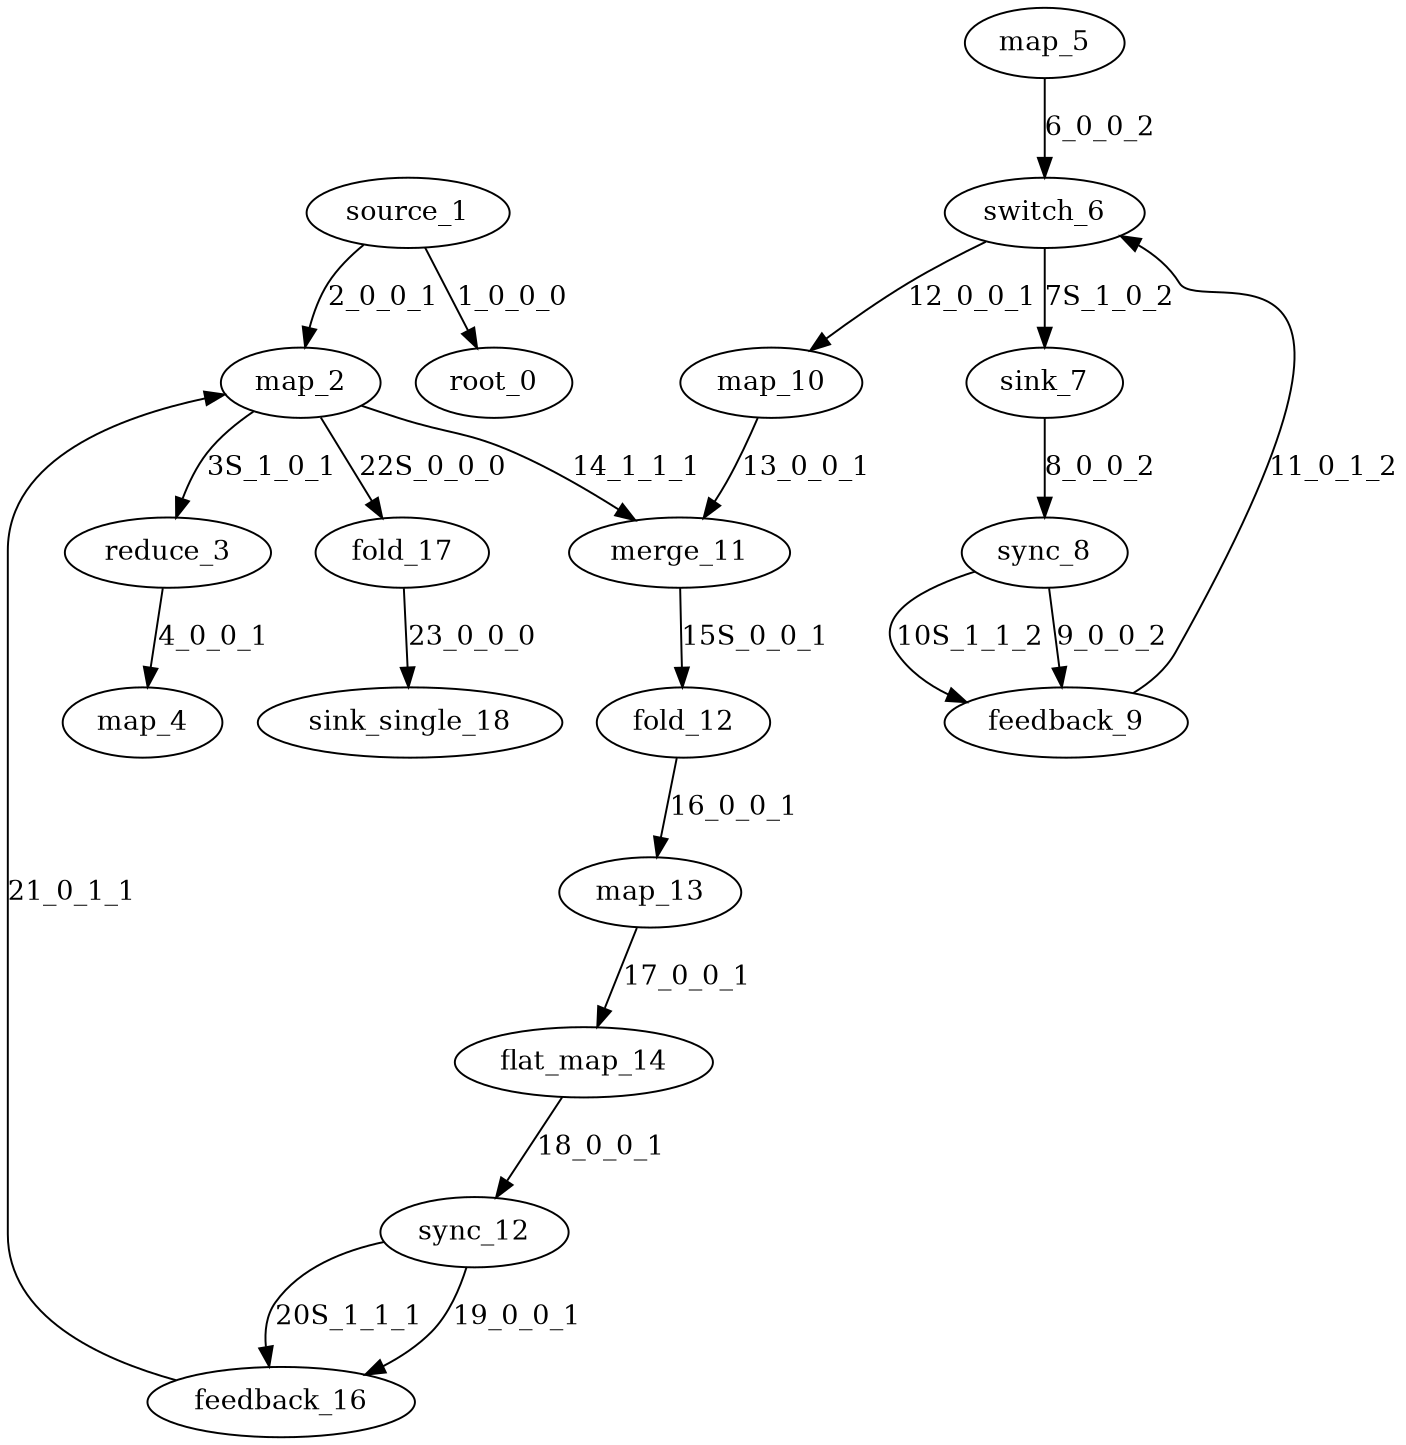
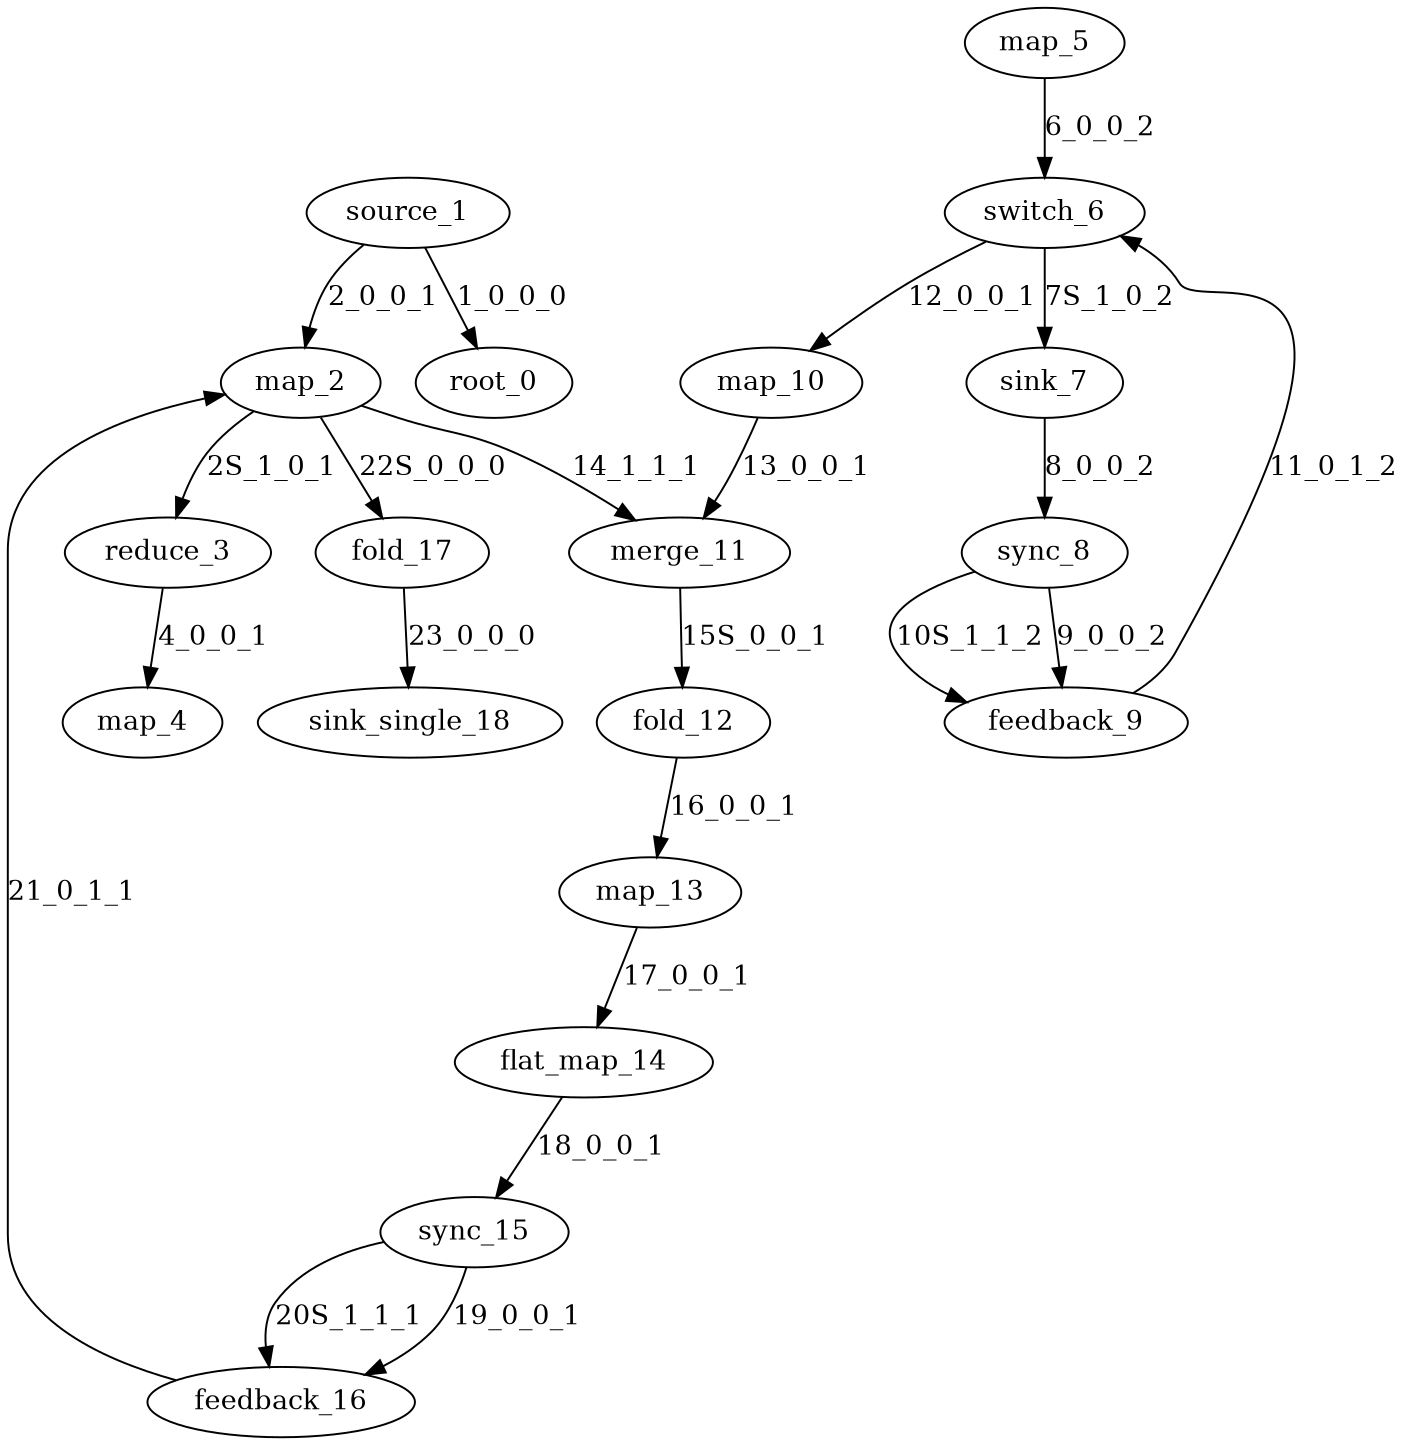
edge "map_2" -> "reduce_3": label "3S_1_0_1" -> "2S_1_0_1"
node "sync_12": label "sync_12" -> "sync_15"
